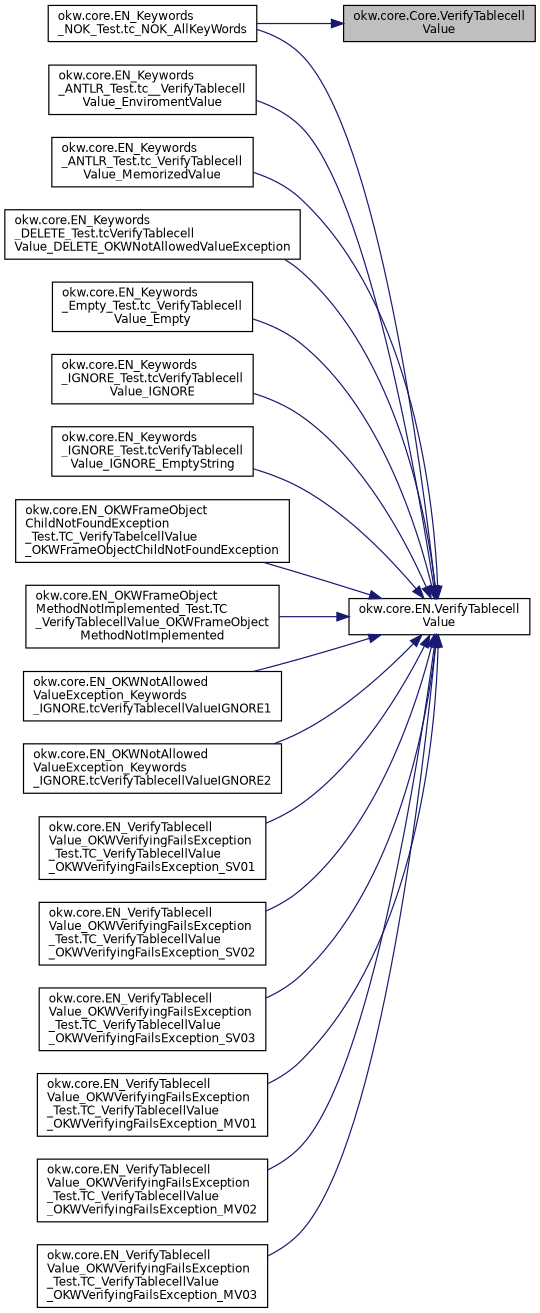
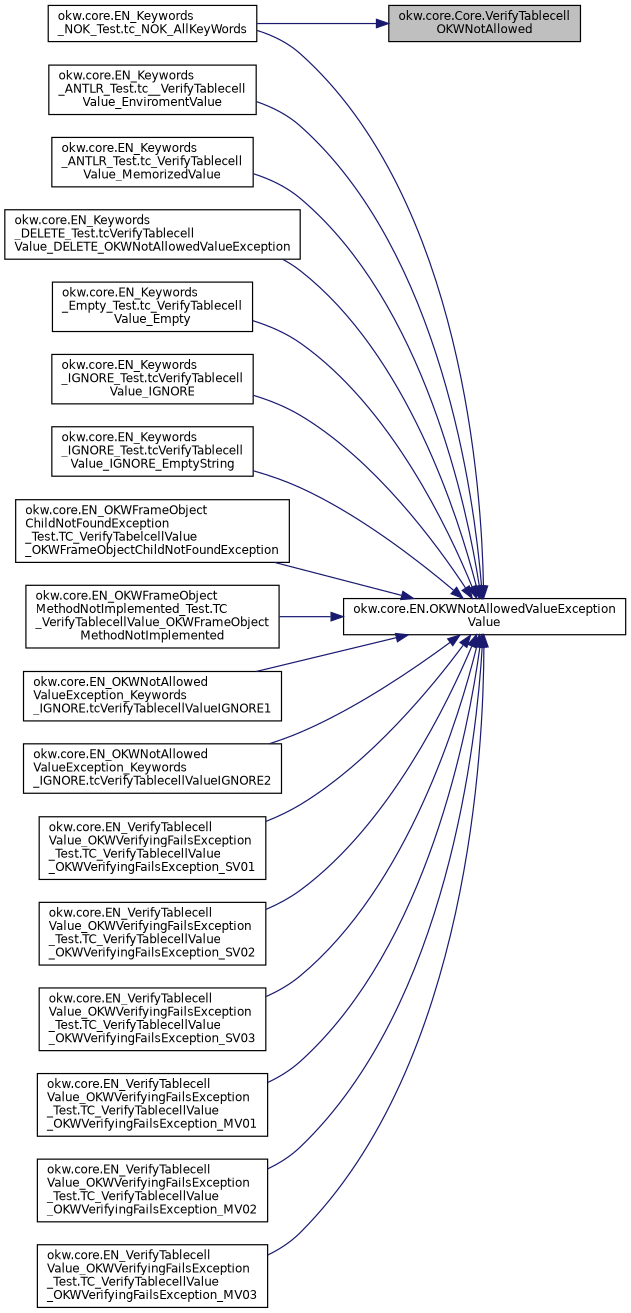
node "okw.core.Core.VerifyTablecell Value": label "okw.core.Core.VerifyTablecell Value" -> "okw.core.Core.VerifyTablecell OKWNotAllowed"
node "okw.core.EN.VerifyTablecell Value": label "okw.core.EN.VerifyTablecell Value" -> "okw.core.EN.OKWNotAllowedValueException Value"
